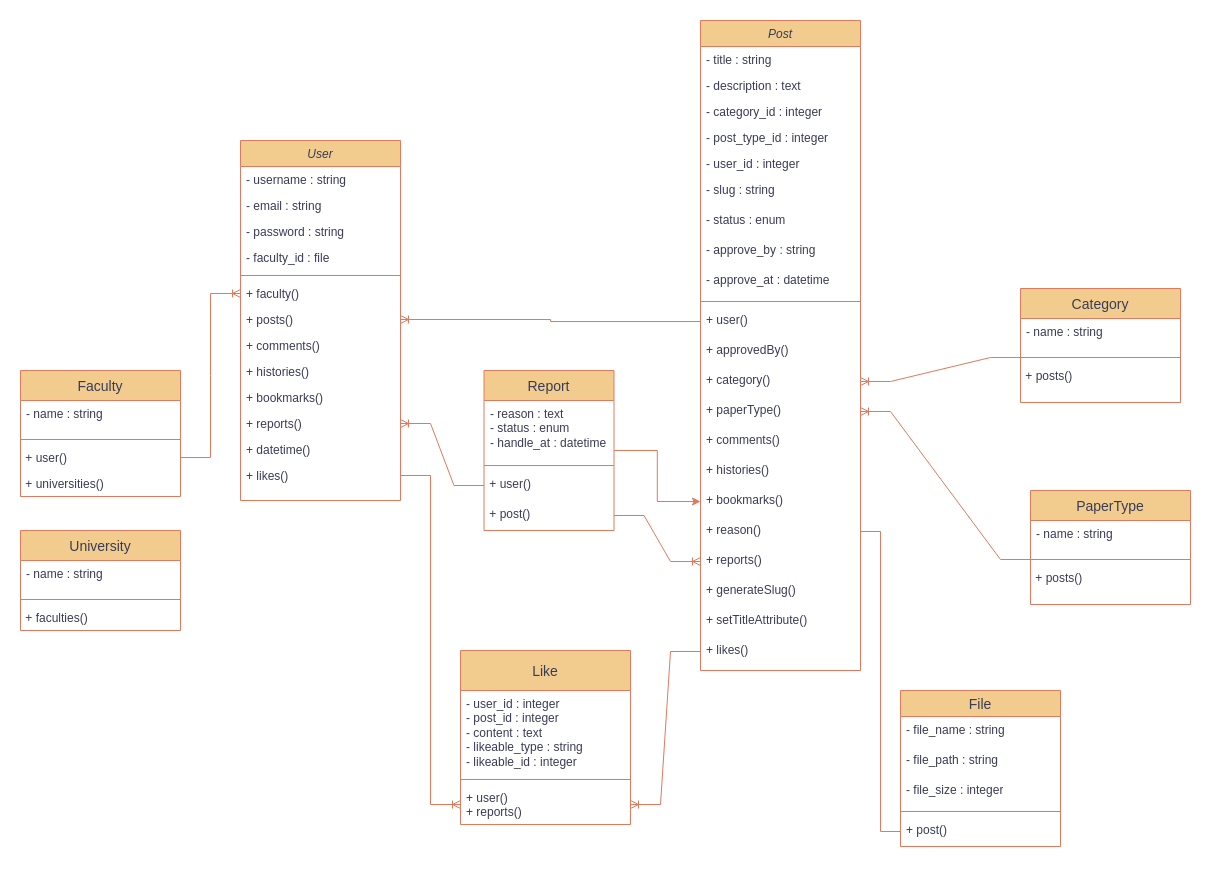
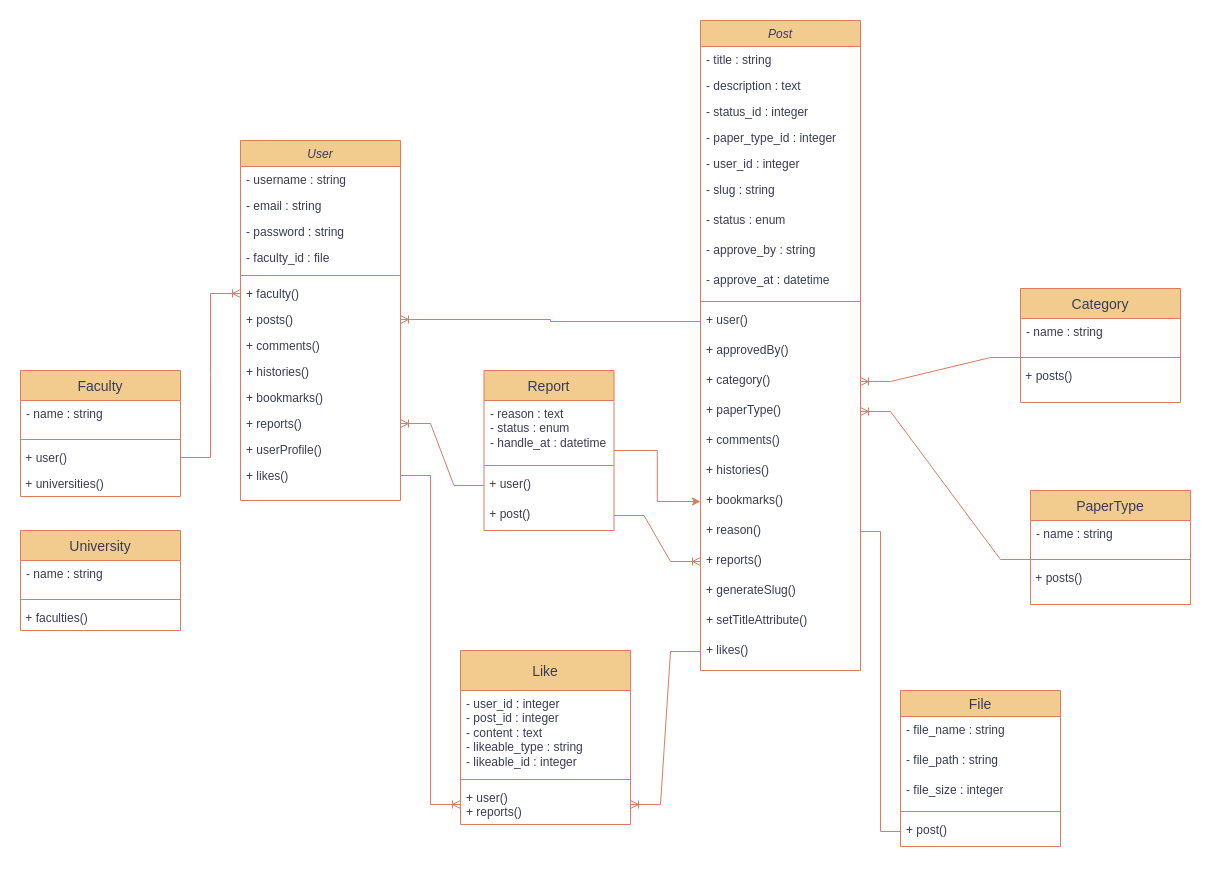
node "- category_id : integer": label "- category_id : integer" -> "- status_id : integer"
node "- post_type_id : integer": label "- post_type_id : integer" -> "- paper_type_id : integer"
node "+ datetime()": label "+ datetime()" -> "+ userProfile()"
